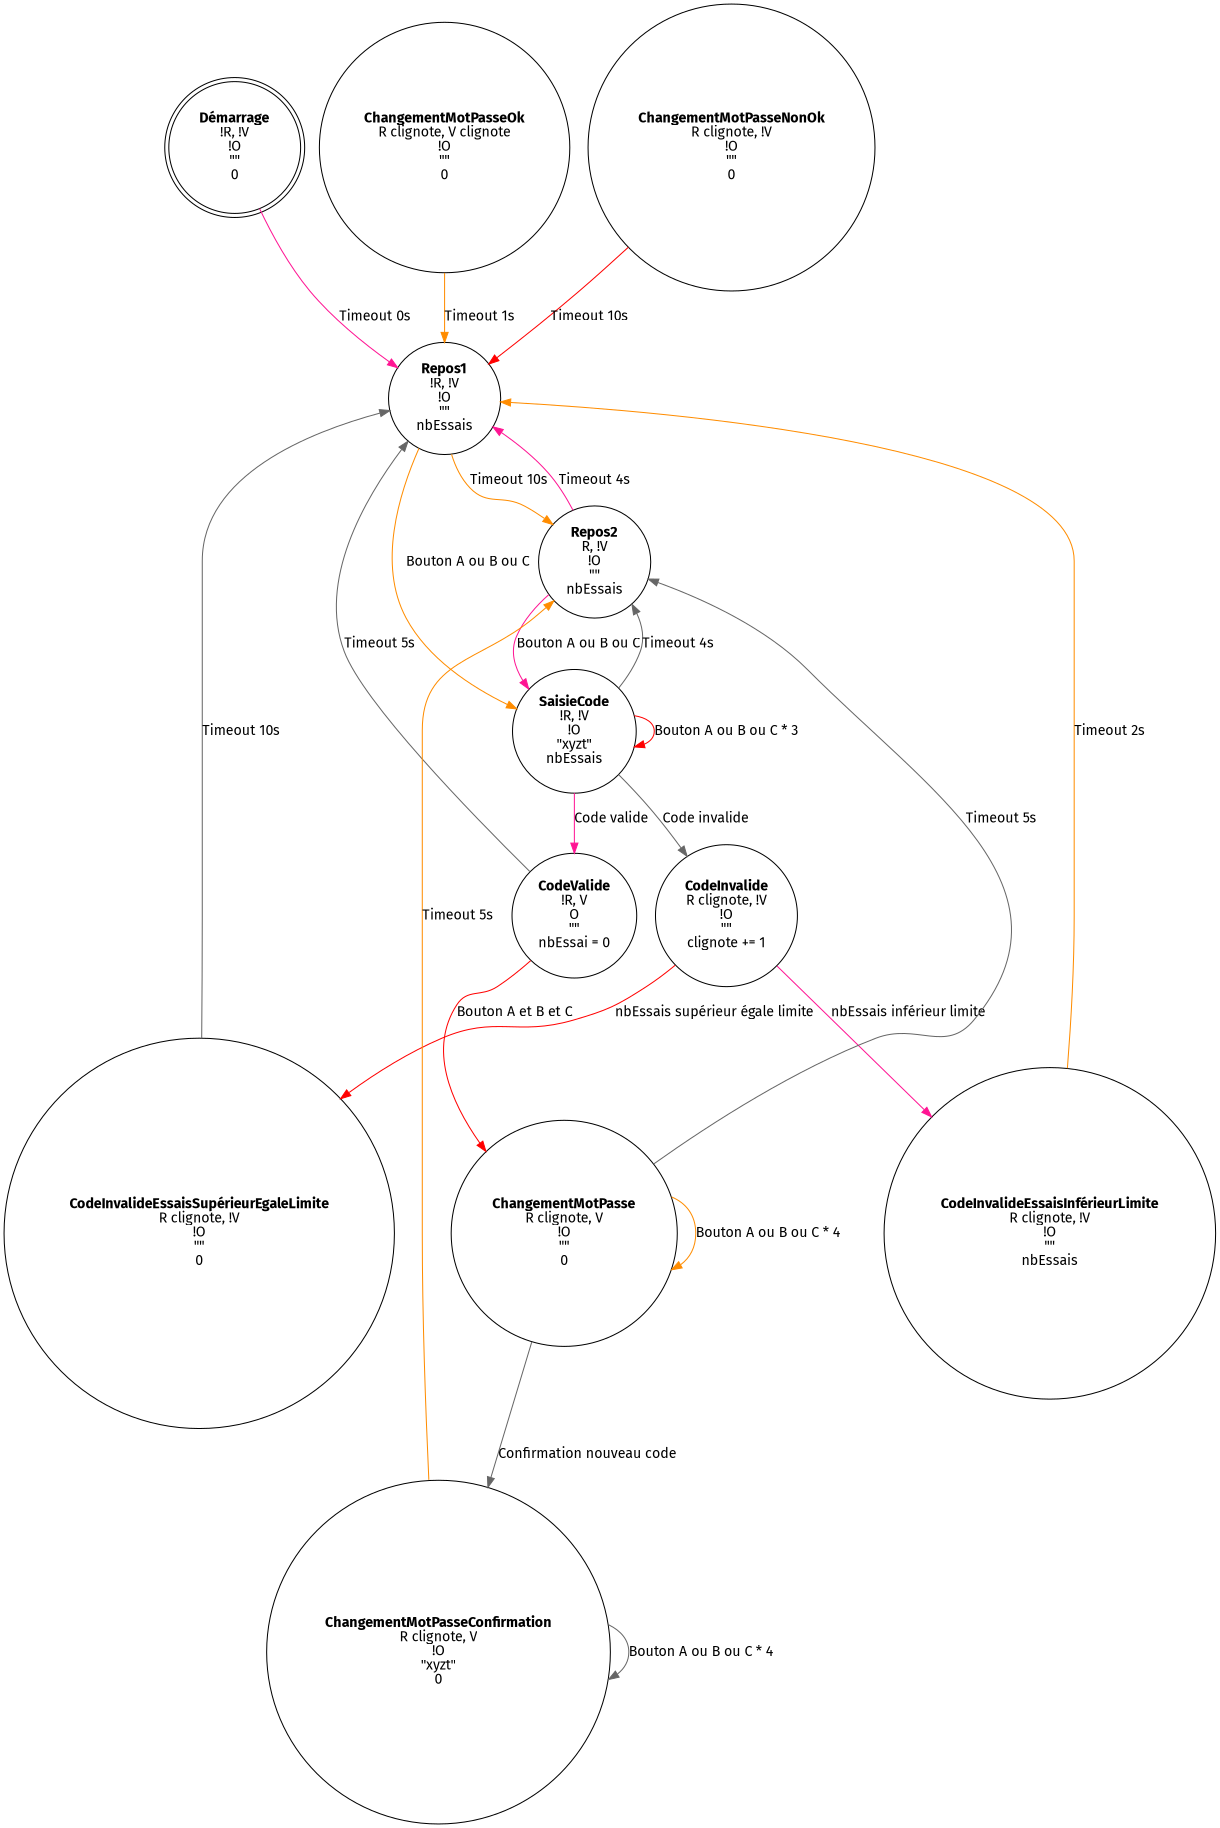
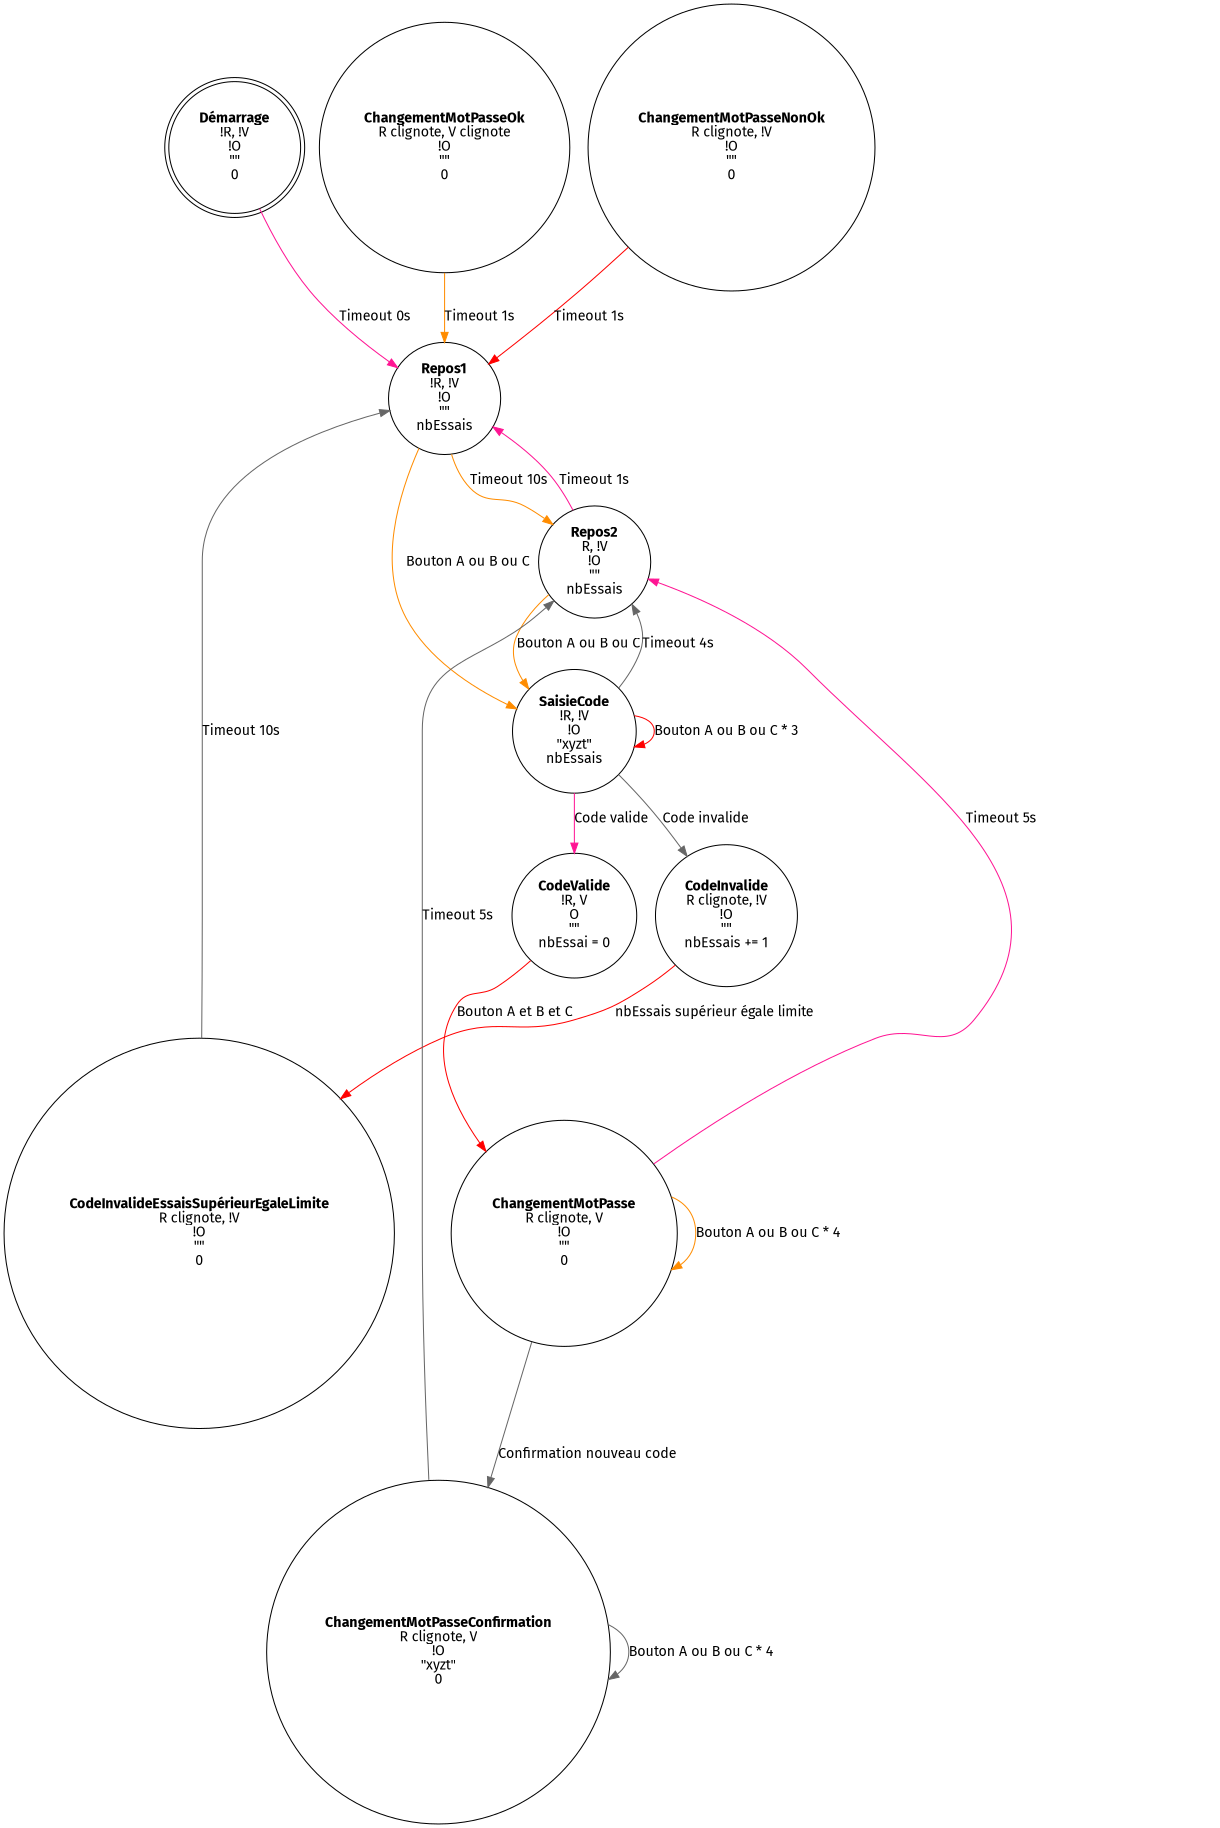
edge "ChangementMotPasseNonOk" -> "Repos1": label "Timeout 10s" -> "Timeout 1s"
edge "Repos2" -> "Repos1": label "Timeout 4s" -> "Timeout 1s"
edge "Repos2" -> "SaisieCode": color deeppink -> darkorange
edge "CodeValide" -> "Repos1": removed, label "Timeout 5s"
edge "ChangementMotPasse" -> "Repos2": color gray40 -> deeppink
node "CodeInvalide": text "clignote += 1" -> "nbEssais += 1"
edge "ChangementMotPasseConfirmation" -> "Repos2": color darkorange -> gray40
node "CodeInvalideEssaisInférieurLimite": removed
